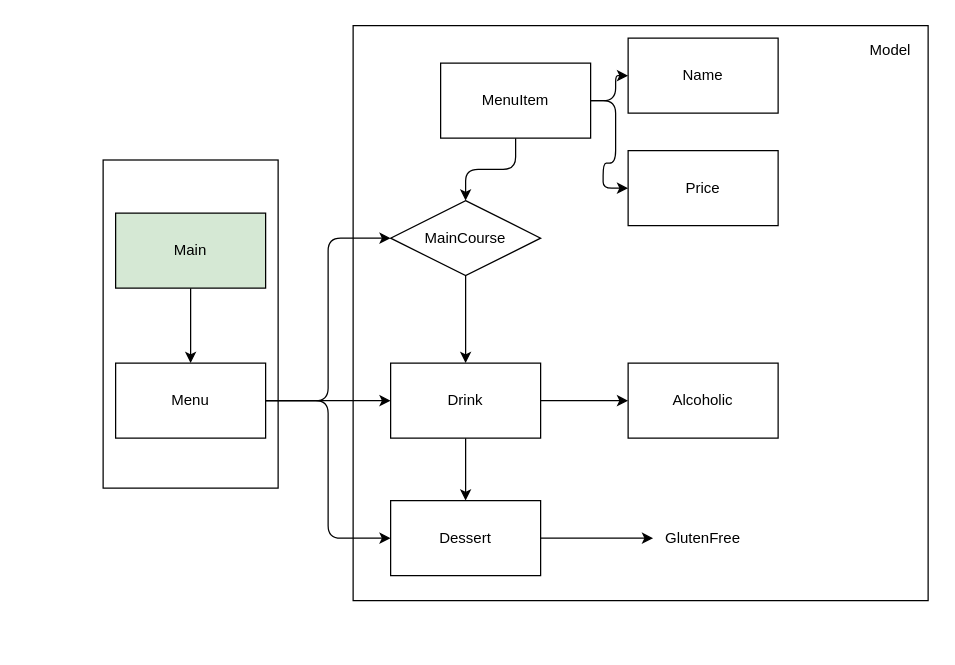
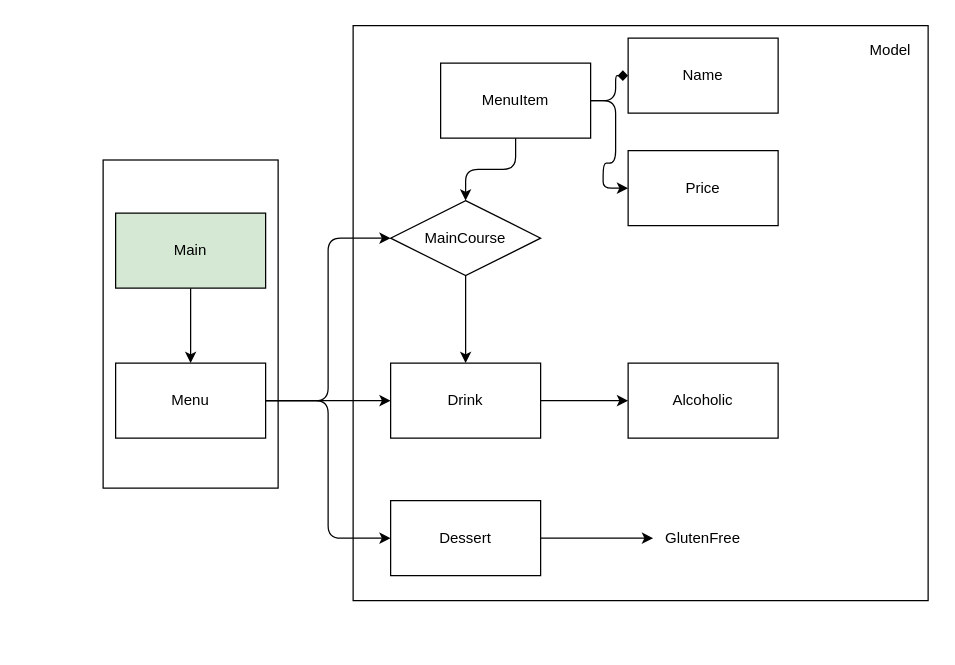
edge "MenuItem" -> "Name": arrowhead classic -> diamond
edge "Drink" -> "Dessert": removed
